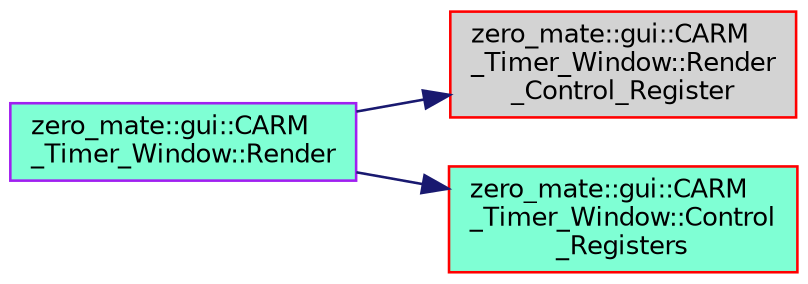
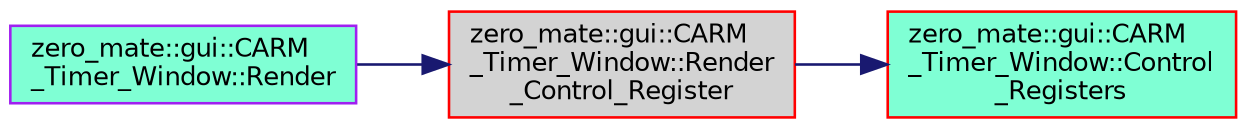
edge "zero_mate::gui::CARM _Timer_Window::Render" -> "zero_mate::gui::CARM _Timer_Window::Control _Registers": now "zero_mate::gui::CARM _Timer_Window::Render _Control_Register" -> "zero_mate::gui::CARM _Timer_Window::Control _Registers"
